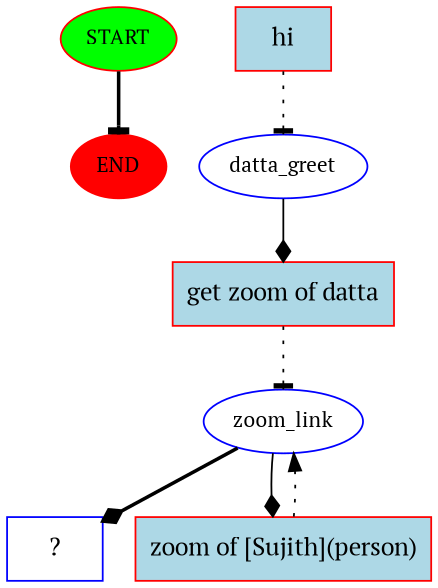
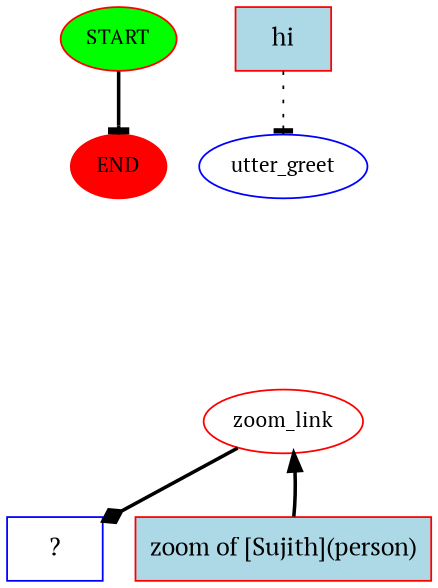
node "datta_greet": label "datta_greet" -> "utter_greet"
node "get zoom of datta": removed
node "zoom_link": color blue -> red
edge "zoom_link" -> "zoom of [Sujith](person)": removed
edge "zoom of [Sujith](person)" -> "zoom_link": style dotted -> bold
